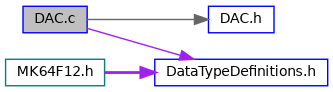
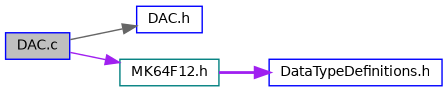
edge "DAC.c" -> "DataTypeDefinitions.h": now "DAC.c" -> "MK64F12.h"
